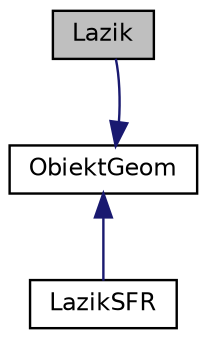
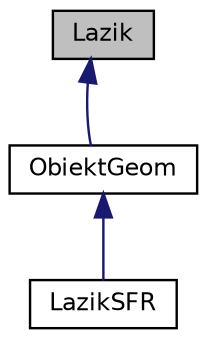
edge "Lazik" -> "ObiektGeom": reversed
